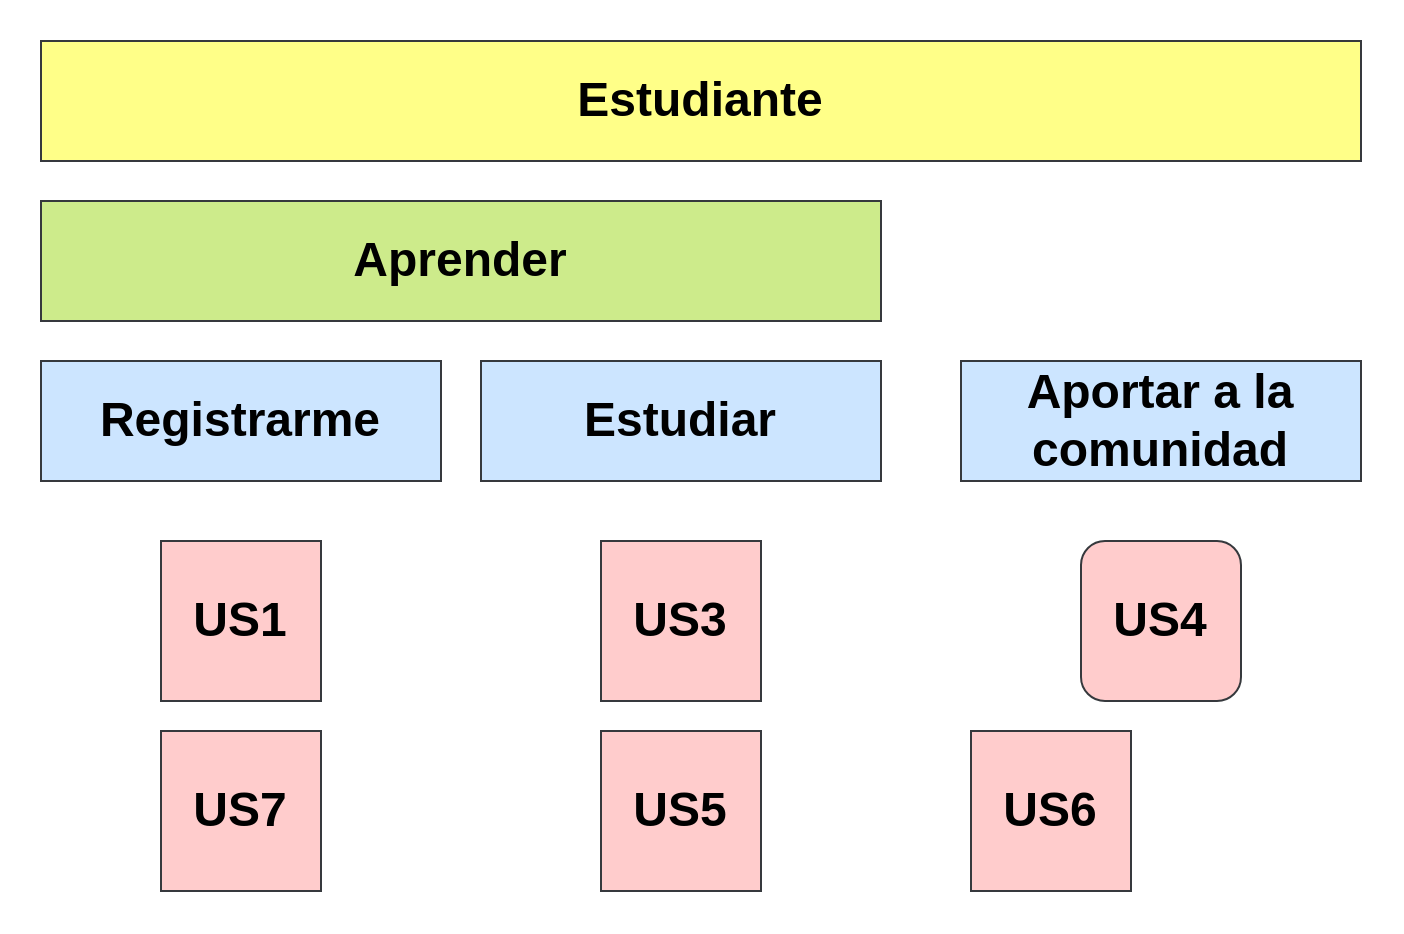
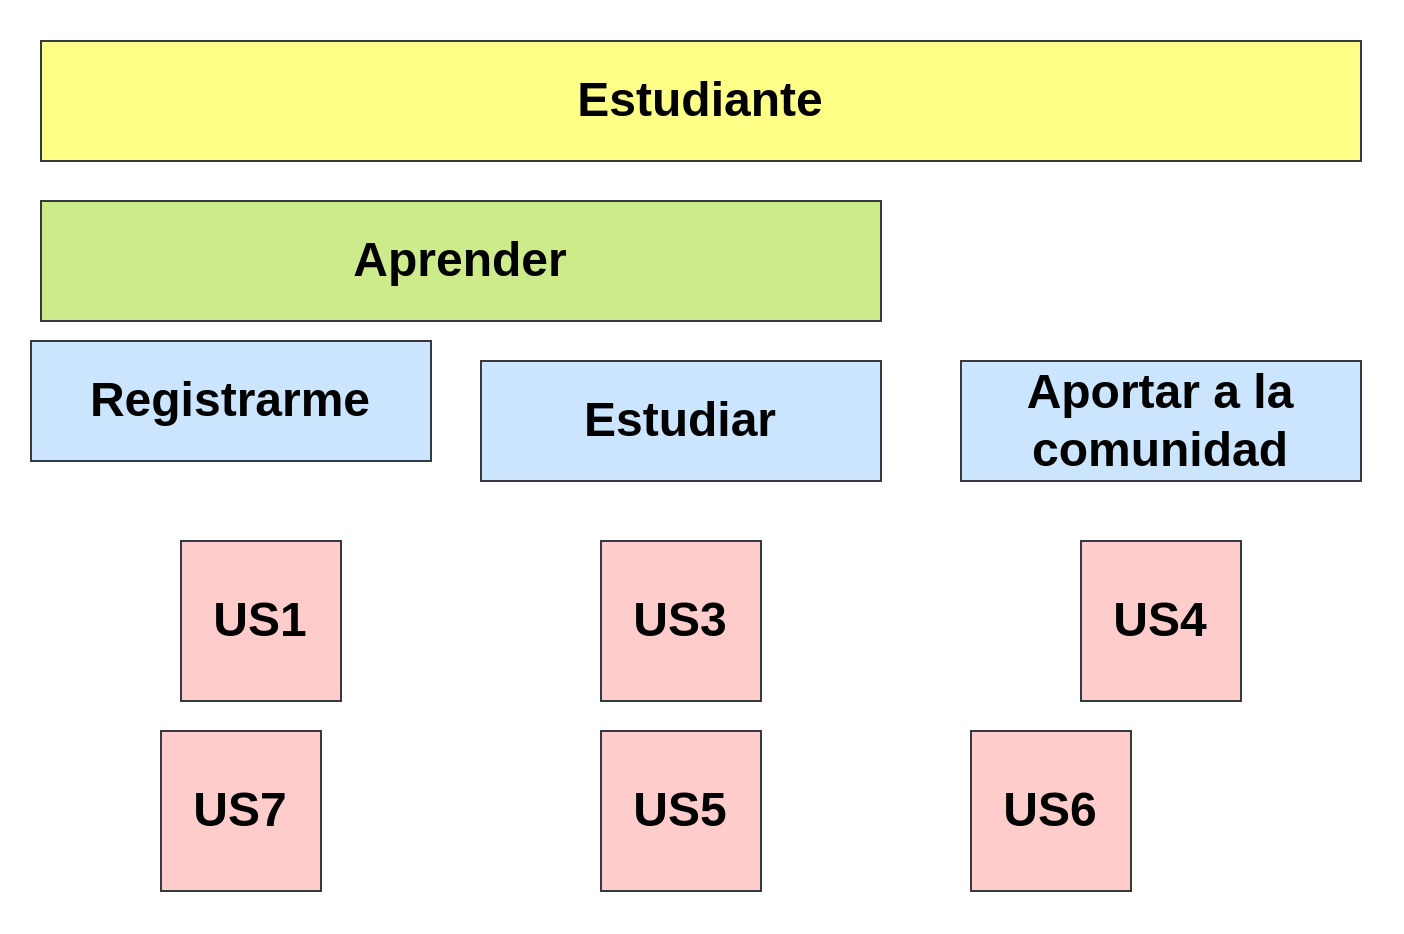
node "Registrarme": moved (241, 421) -> (231, 401)
node "US1": moved (241, 621) -> (261, 621)
node "US4": shape rounded rectangle -> rectangle
